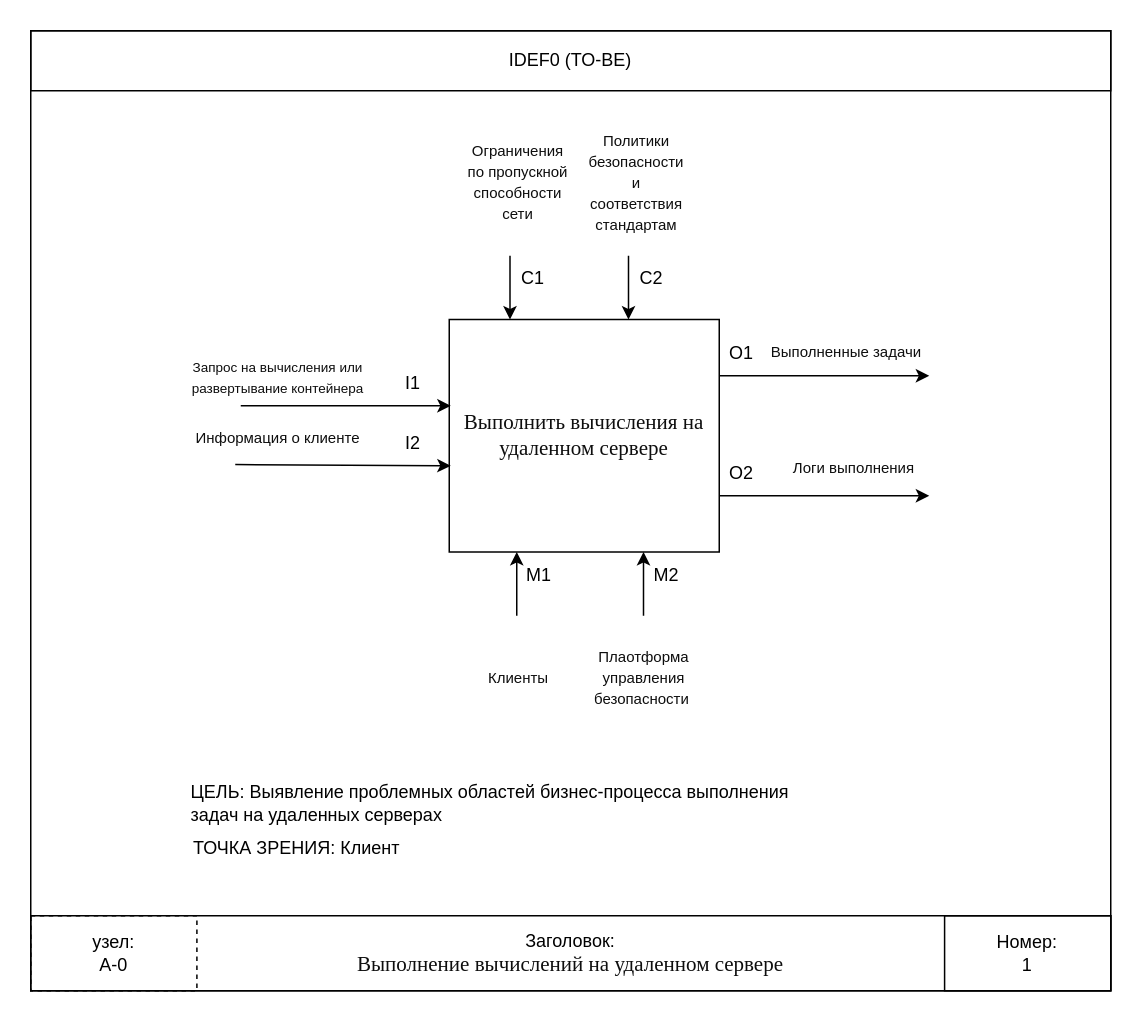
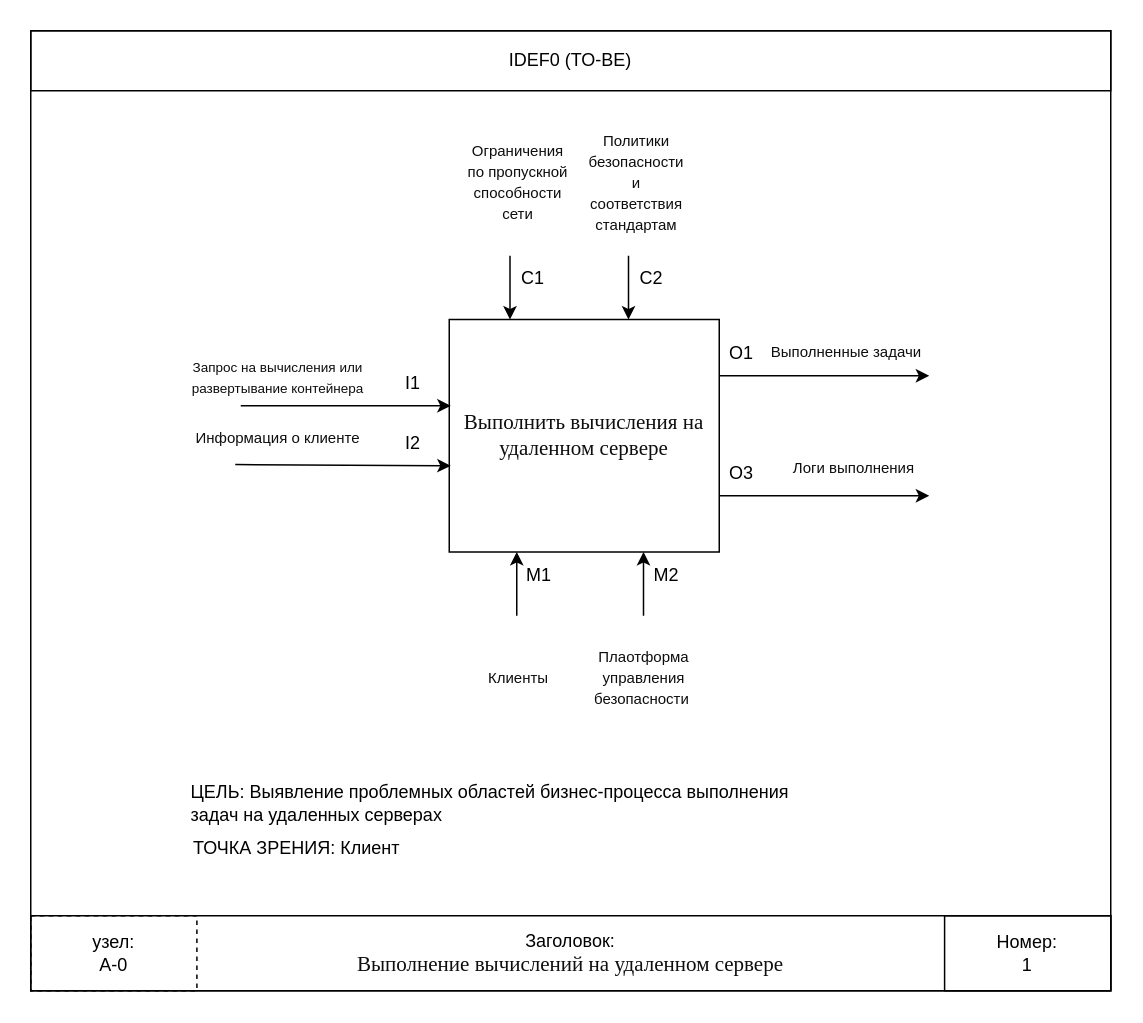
node "O2": label "O2" -> "O3"
